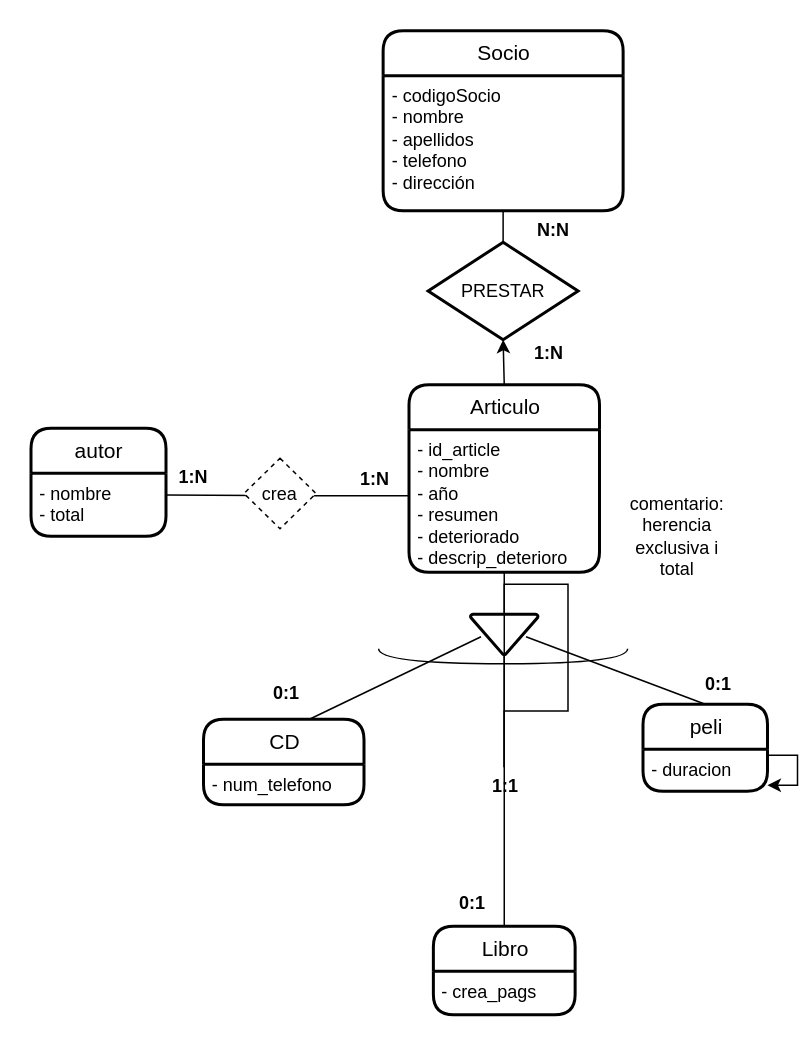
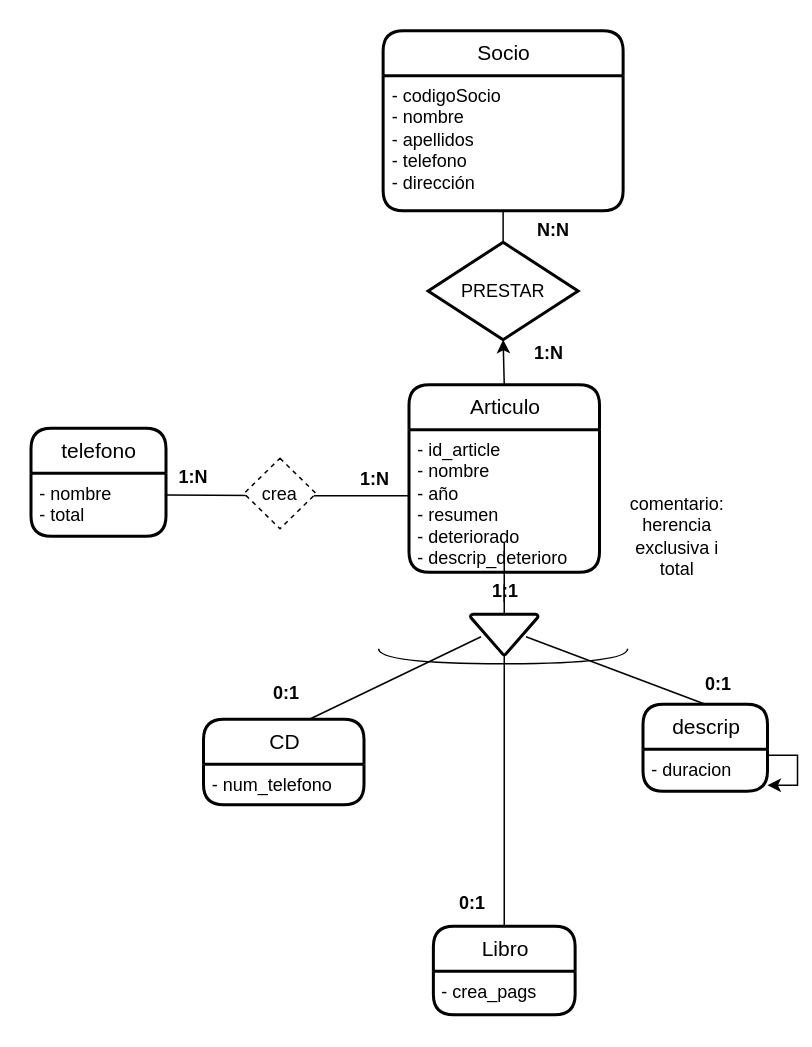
node "autor": label "autor" -> "telefono"
node "peli": label "peli" -> "descrip"
node "1:1": moved (504, 787) -> (504, 592)
